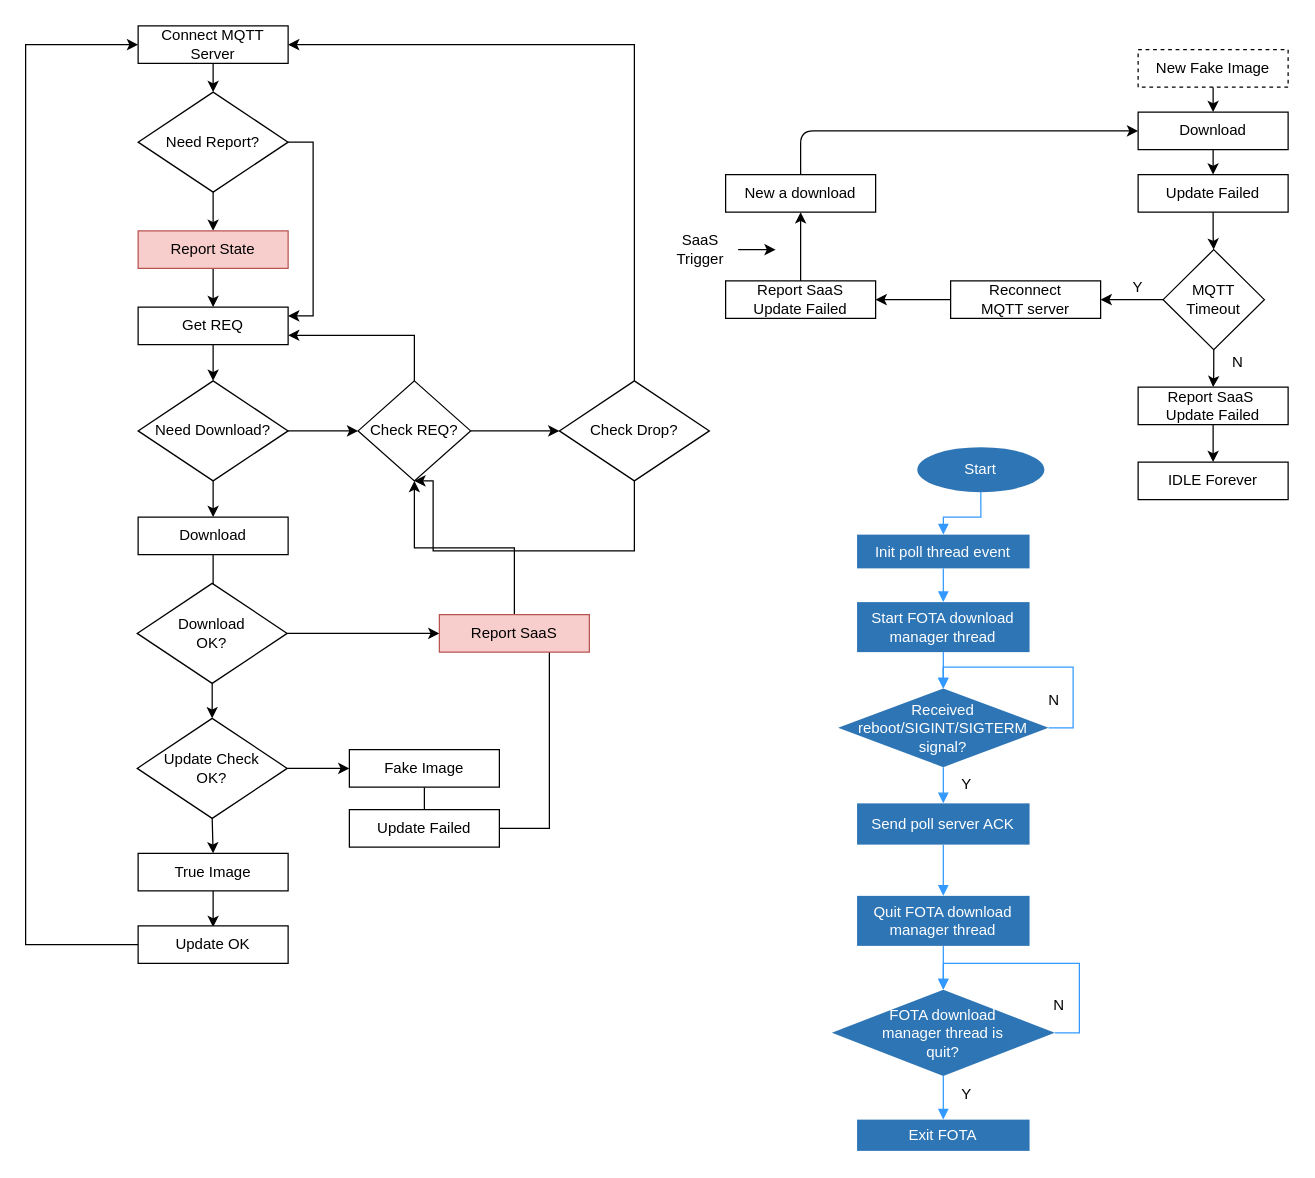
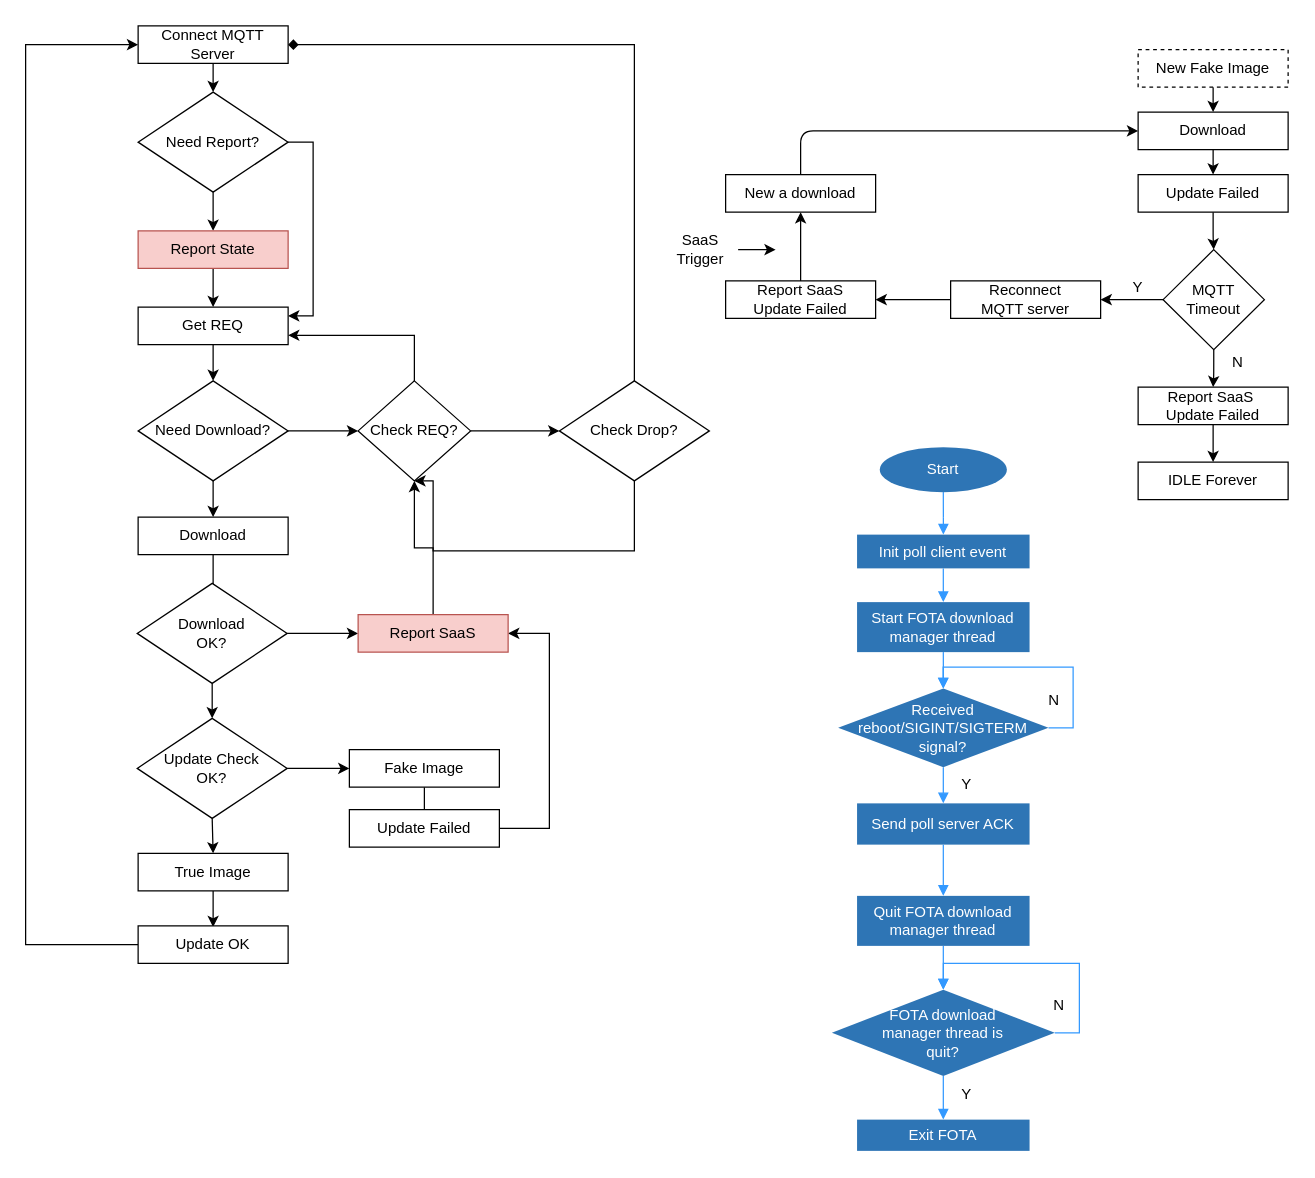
edge "Check Drop?" -> "Connect MQTT Server": arrowhead classic -> diamond
node "Start": moved (981, 469) -> (943, 469)
node "Init poll thread event": label "Init poll thread event" -> "Init poll client event"
node "Report SaaS": moved (514, 633) -> (433, 633)
